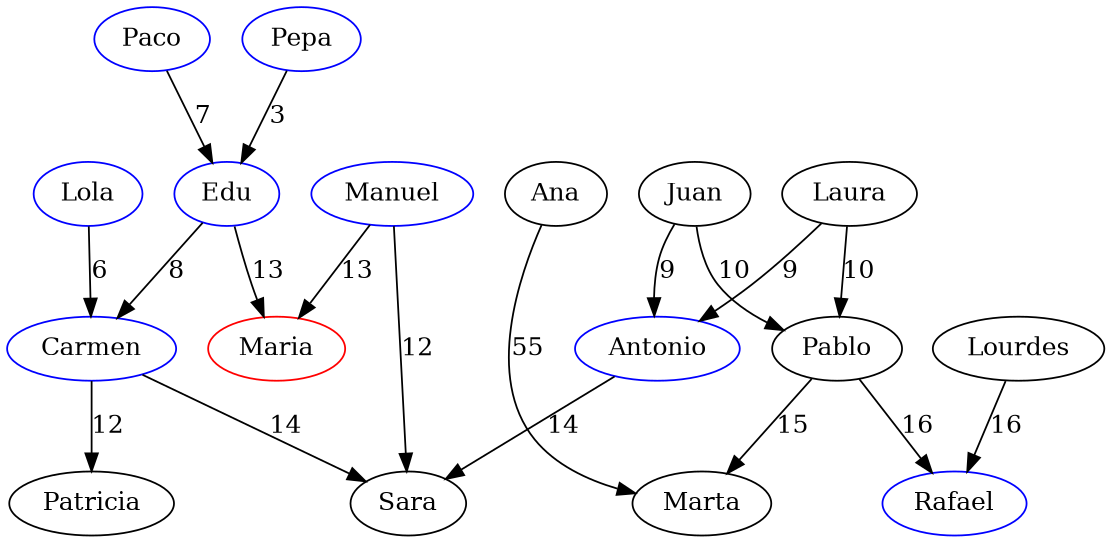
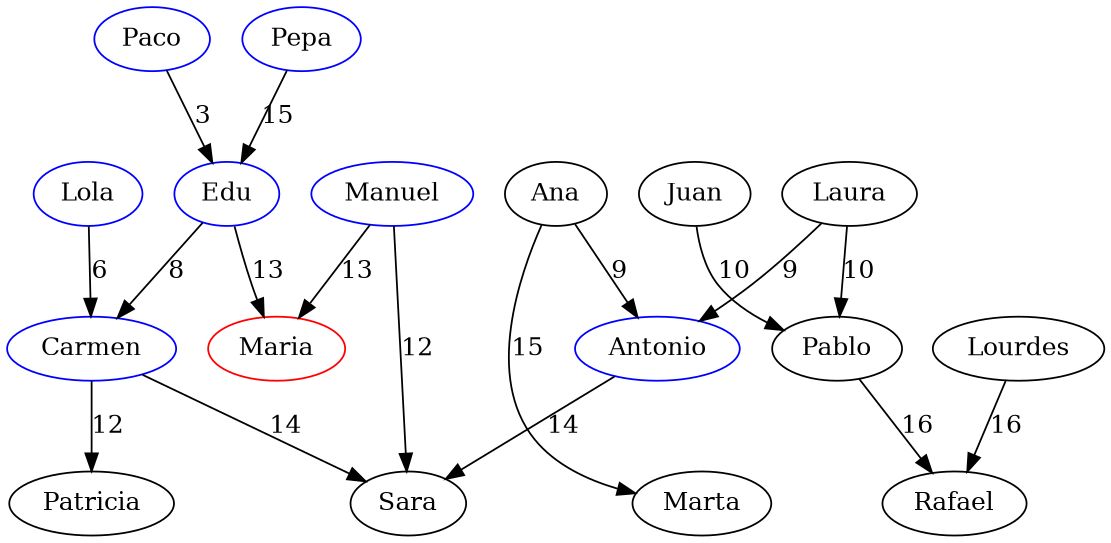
edge "Paco" -> "Edu": label "7" -> "3"
edge "Pepa" -> "Edu": label "3" -> "15"
edge "Juan" -> "Antonio": now "Ana" -> "Antonio"
edge "Ana" -> "Marta": label "55" -> "15"
edge "Pablo" -> "Marta": removed, label "15"
node "Rafael": color blue -> black
